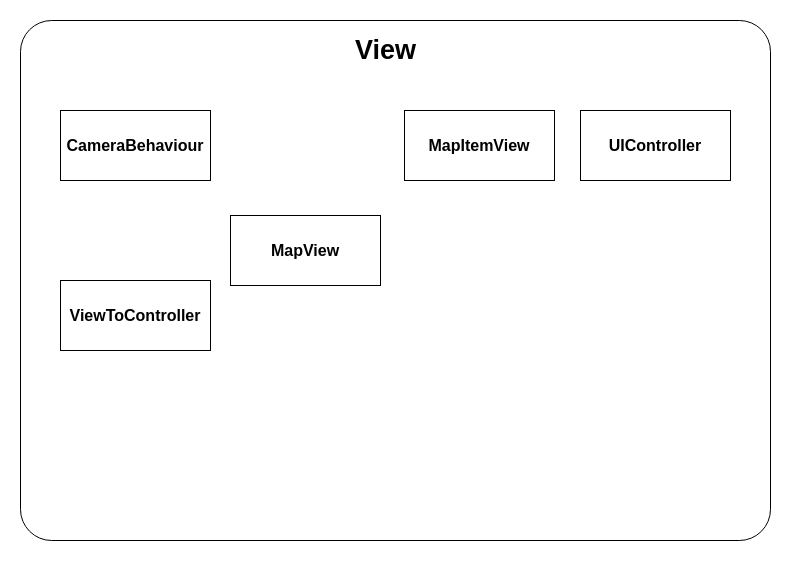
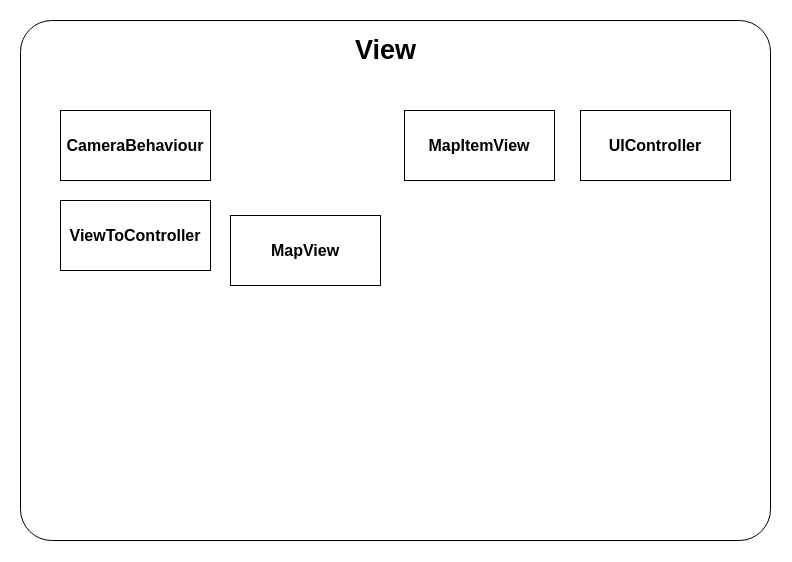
node "ViewToController": moved (136, 316) -> (136, 236)
